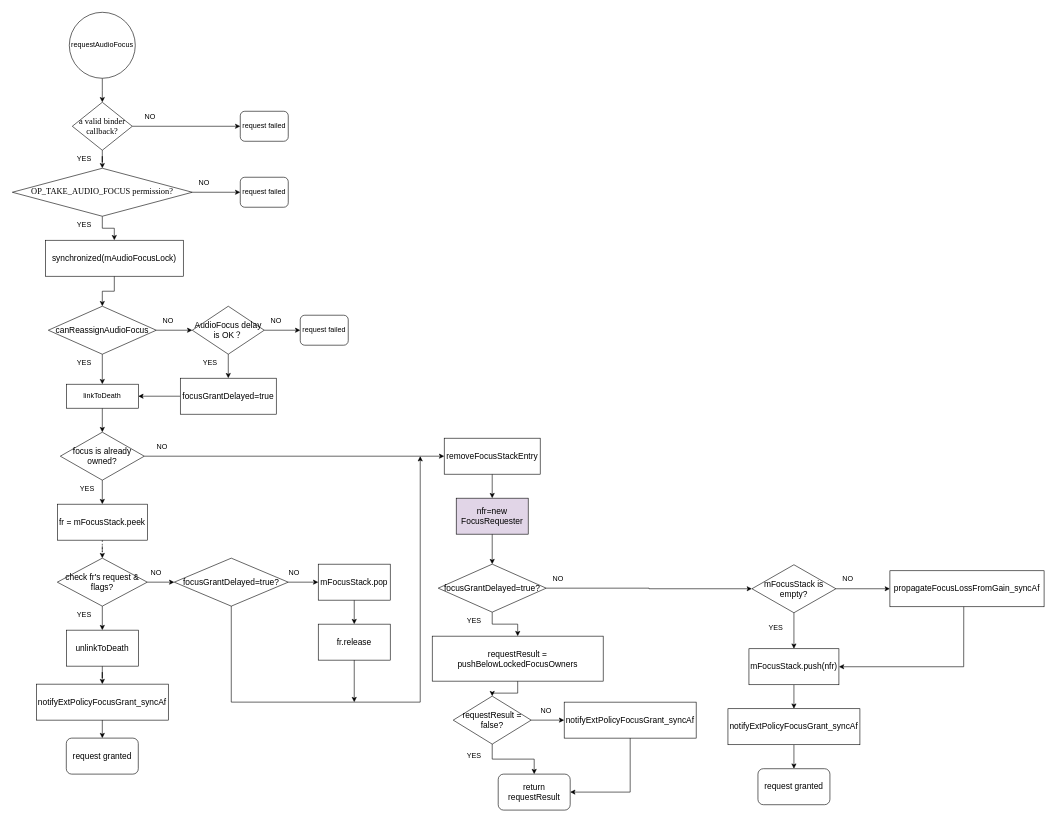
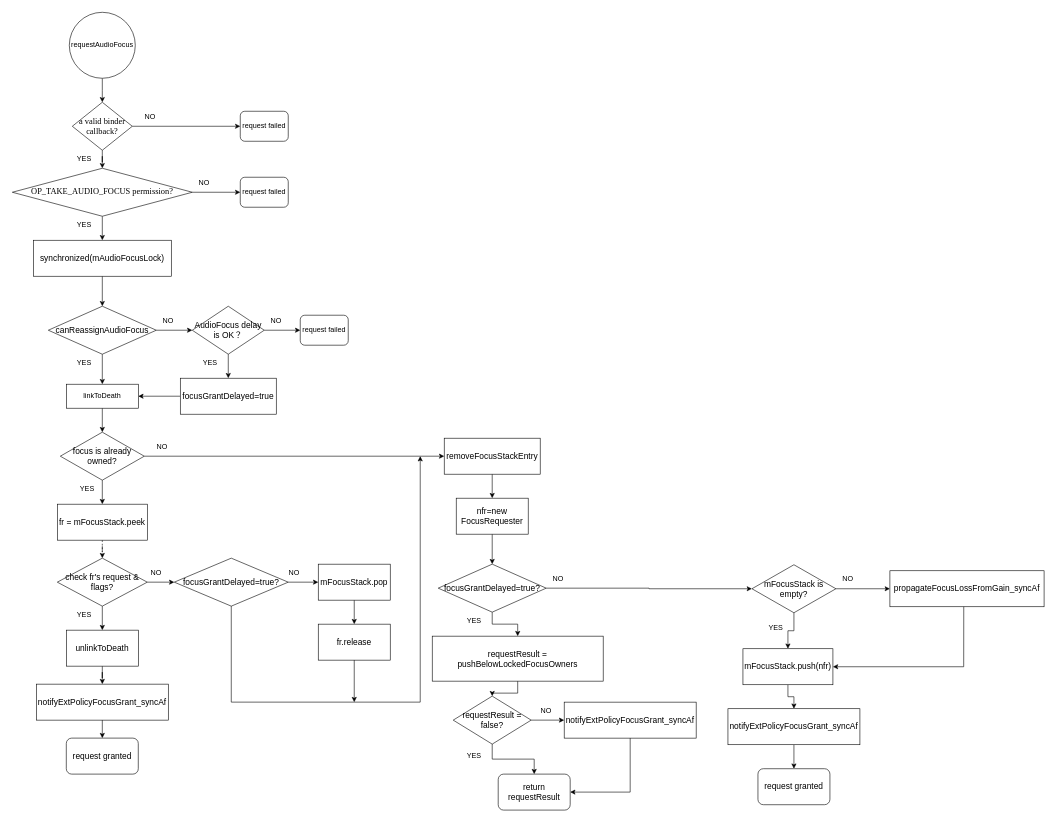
node "synchronized(mAudioFocusLock)": moved (114, 258) -> (102, 258)
node "nfr=new FocusRequester": fillcolor #e1d5e7 -> #ffffff
node "mFocusStack.push(nfr)": moved (794, 667) -> (788, 667)
